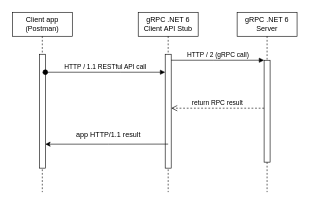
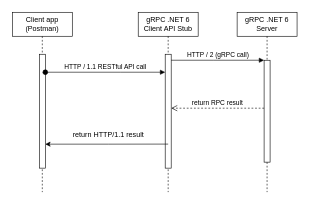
node "app HTTP/1.1 result": label "app HTTP/1.1 result" -> "return HTTP/1.1 result"
